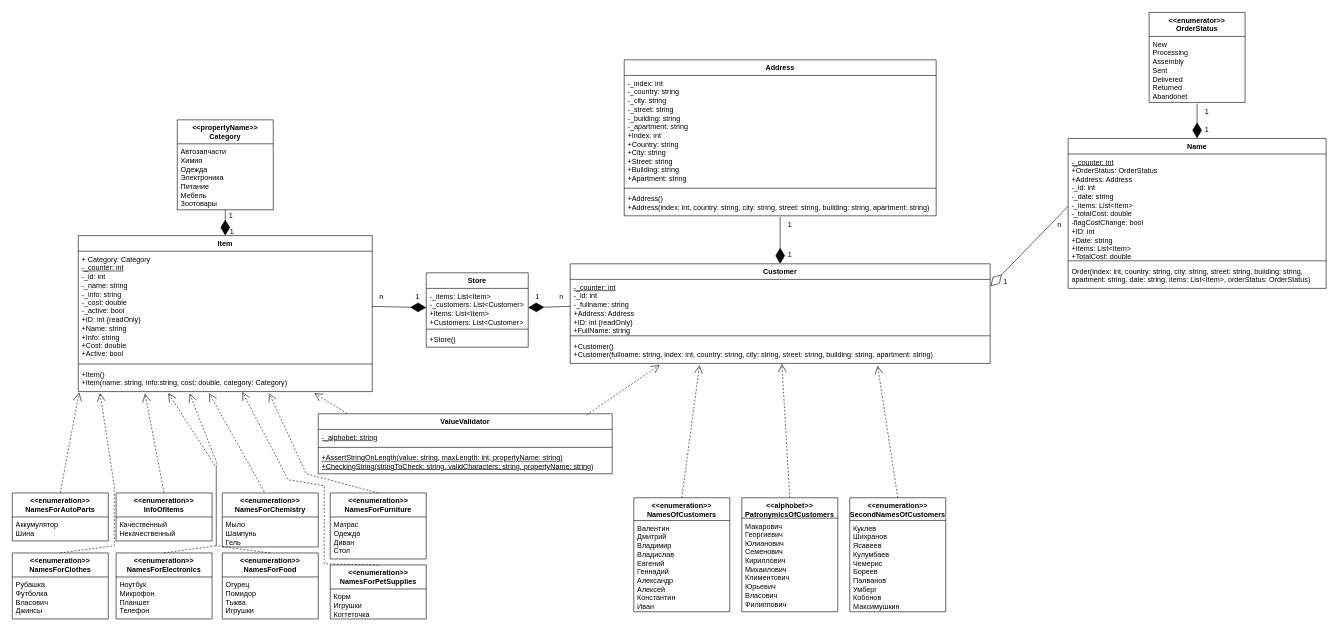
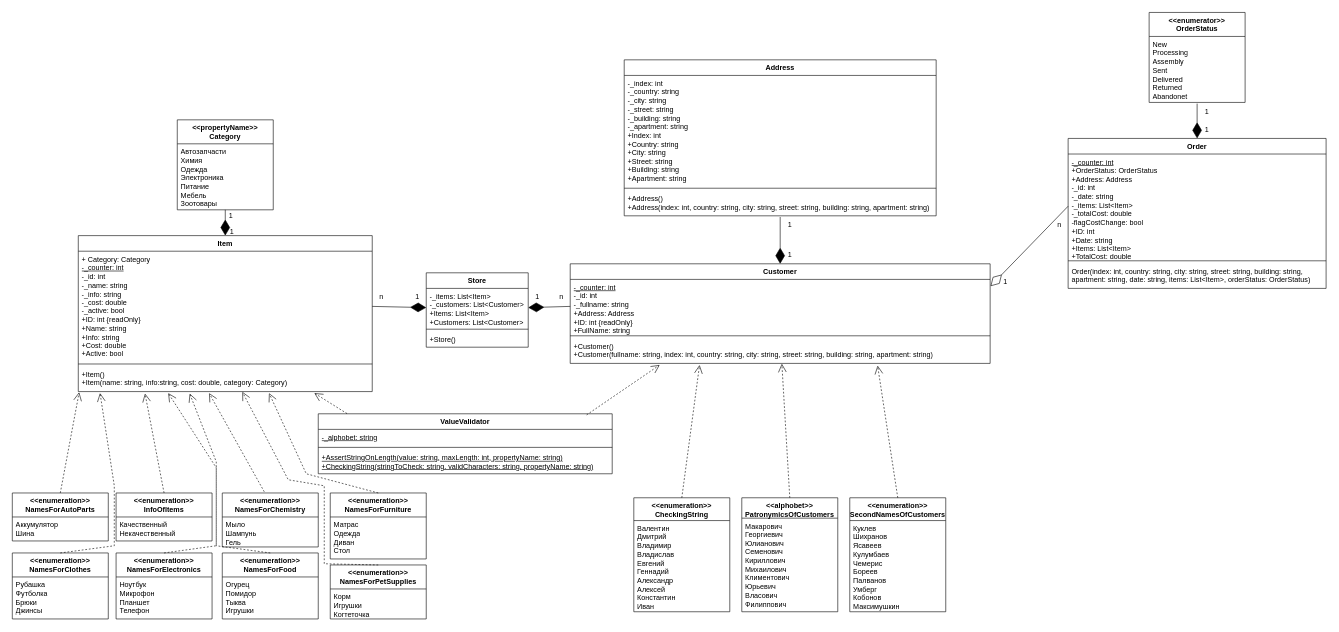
node "Name": label "Name" -> "Order"
node "<<enumeration>> NamesOfCustomers": label "<<enumeration>> NamesOfCustomers" -> "<<enumeration>> CheckingString"
node "Рубашка Футболка Власович Джинсы": label "Рубашка Футболка Власович Джинсы" -> "Рубашка Футболка Брюки Джинсы"
